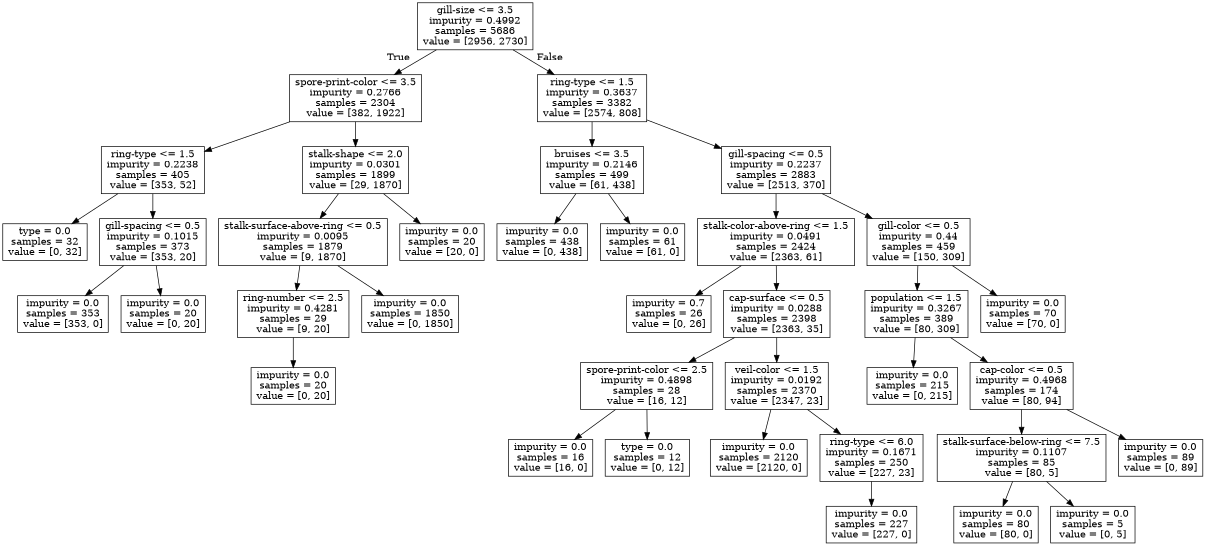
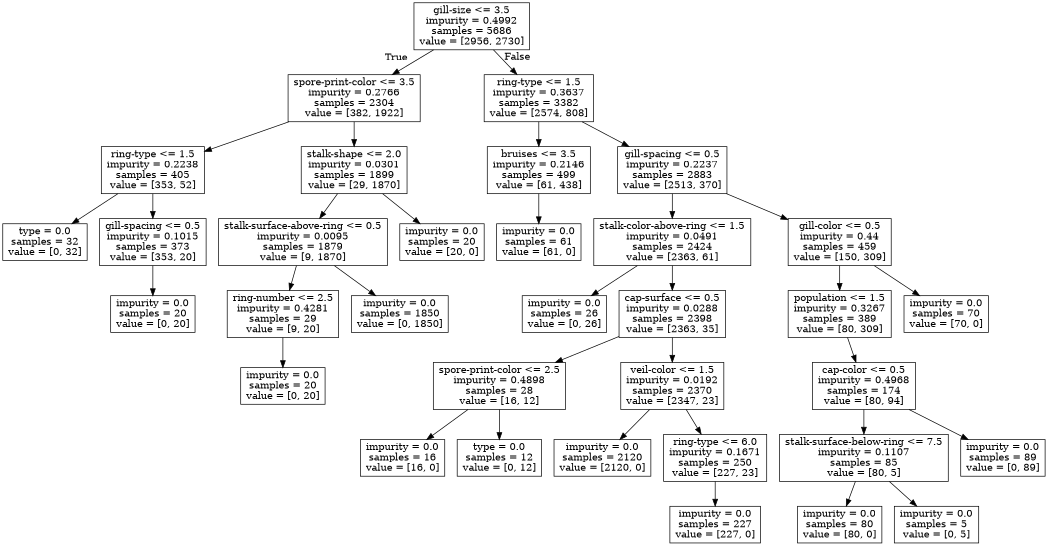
node "impurity = 0.0 samples = 438 value = [0, 438]": removed
node "impurity = 0.0 samples = 353 value = [353, 0]": removed
node "impurity = 0.7 samples = 26 value = [0, 26]": label "impurity = 0.7 samples = 26 value = [0, 26]" -> "impurity = 0.0 samples = 26 value = [0, 26]"
node "impurity = 0.0 samples = 215 value = [0, 215]": removed
